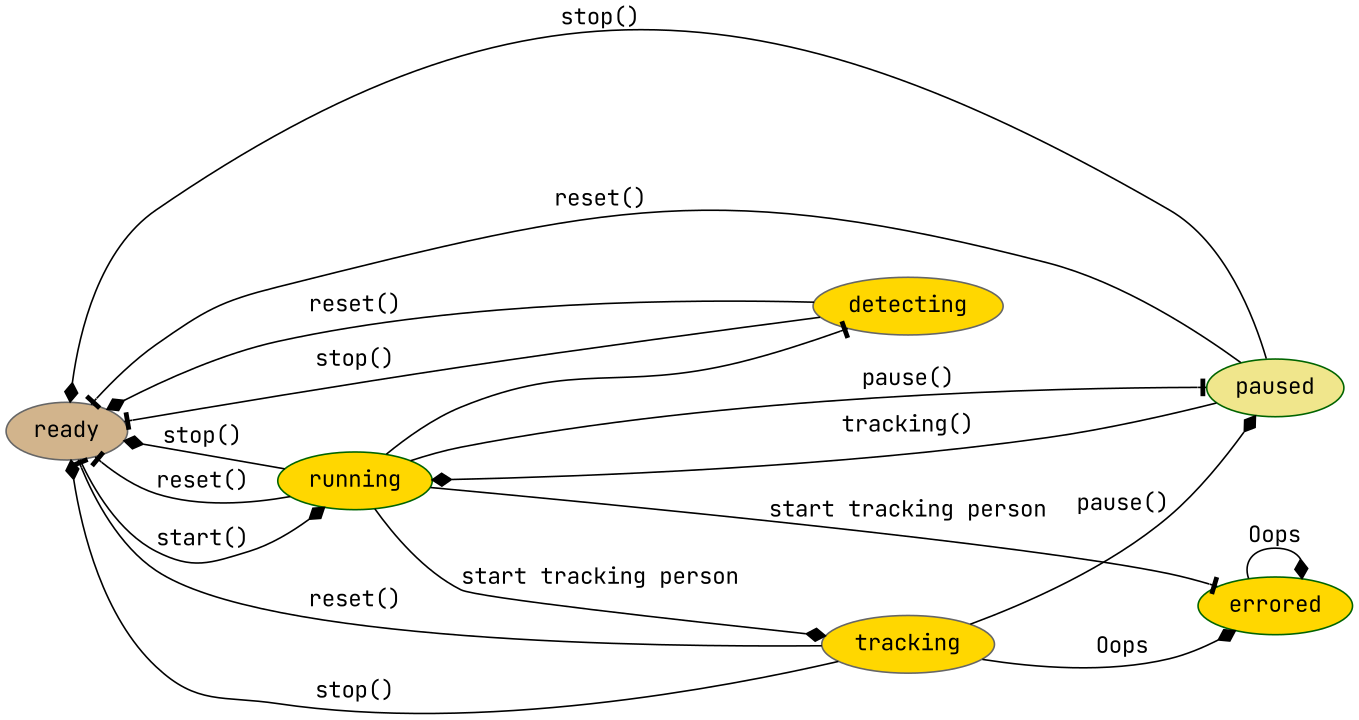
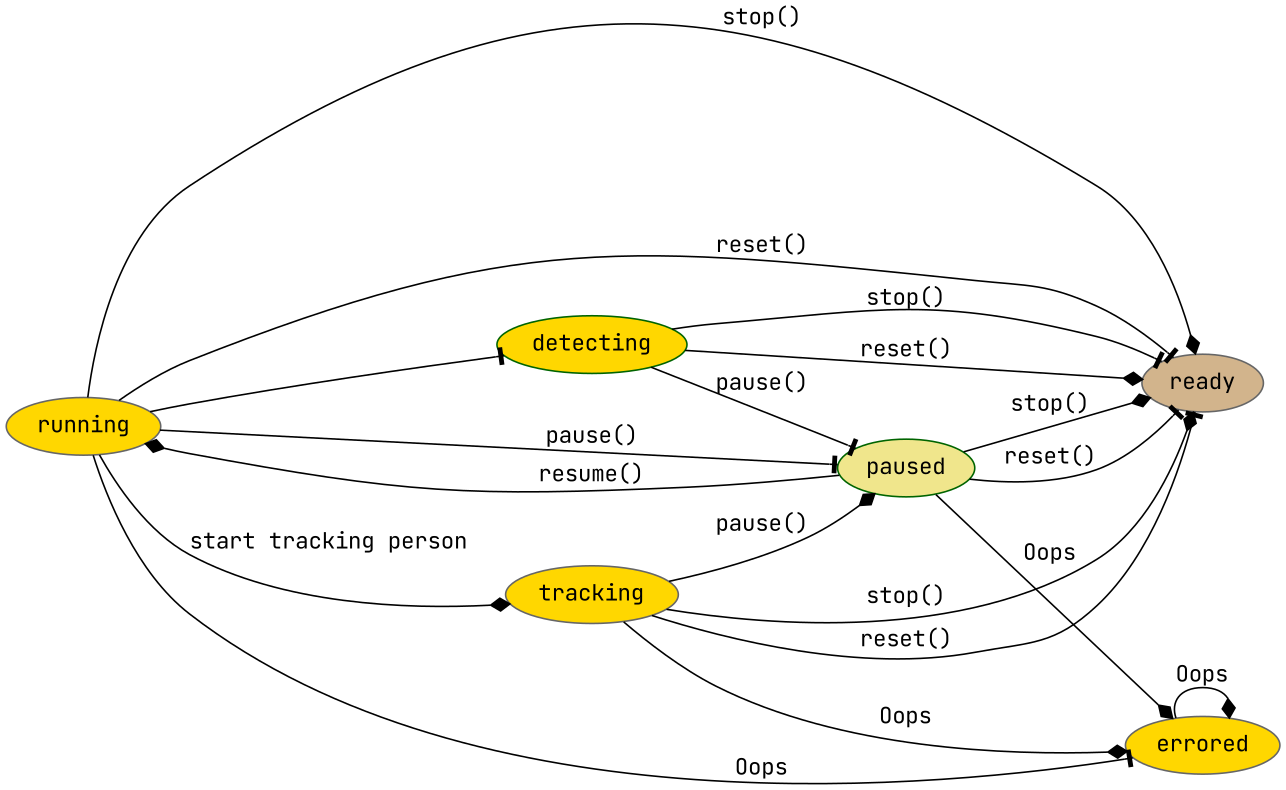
node "detecting": color gray40 -> darkgreen
edge "detecting" -> "paused": added, label "pause()"
edge "paused" -> "running": label "tracking()" -> "resume()"
node "running": color darkgreen -> gray40
edge "running" -> "errored": label "start tracking person" -> "Oops"
edge "ready" -> "running": removed, label "start()"
edge "paused" -> "errored": added, label "Oops"
node "errored": color darkgreen -> gray40
